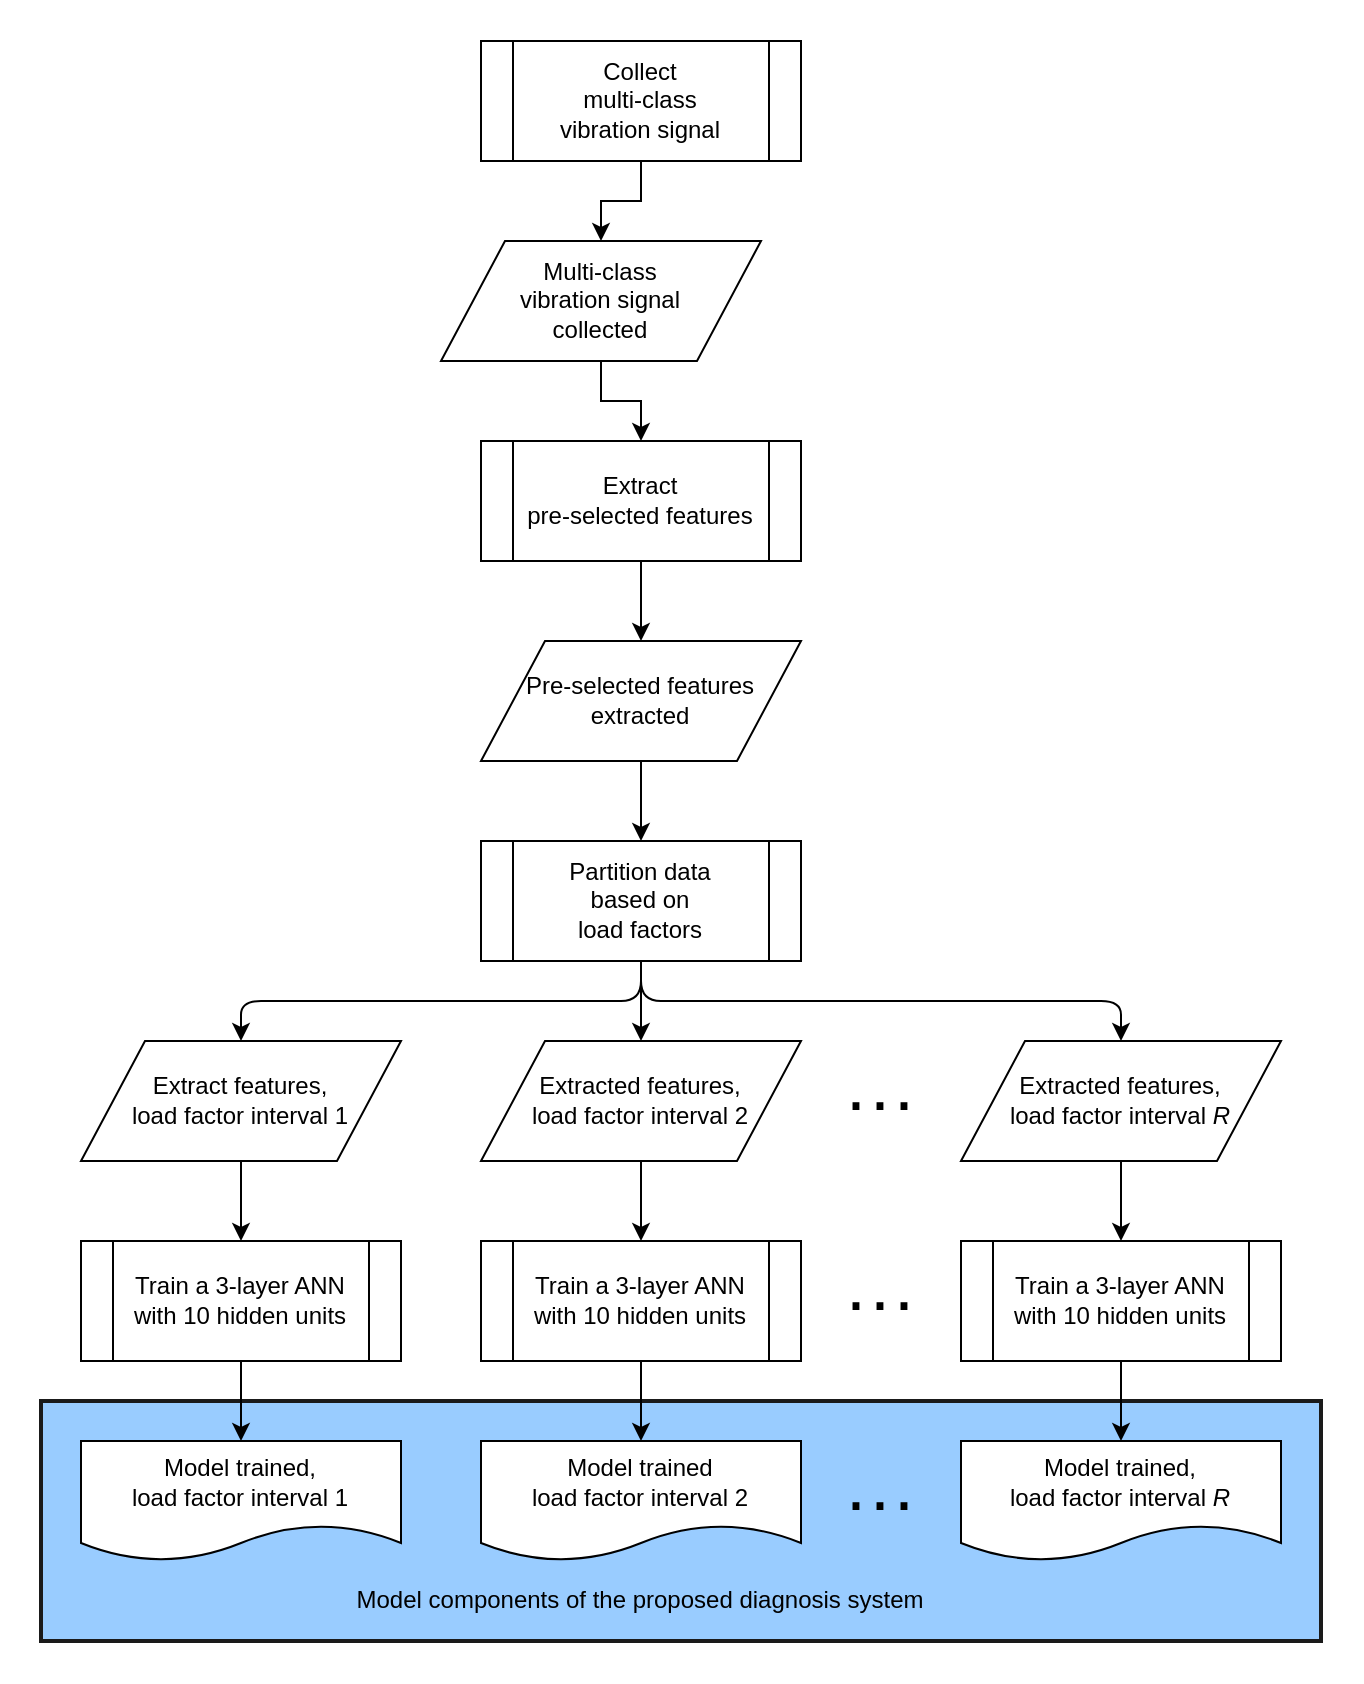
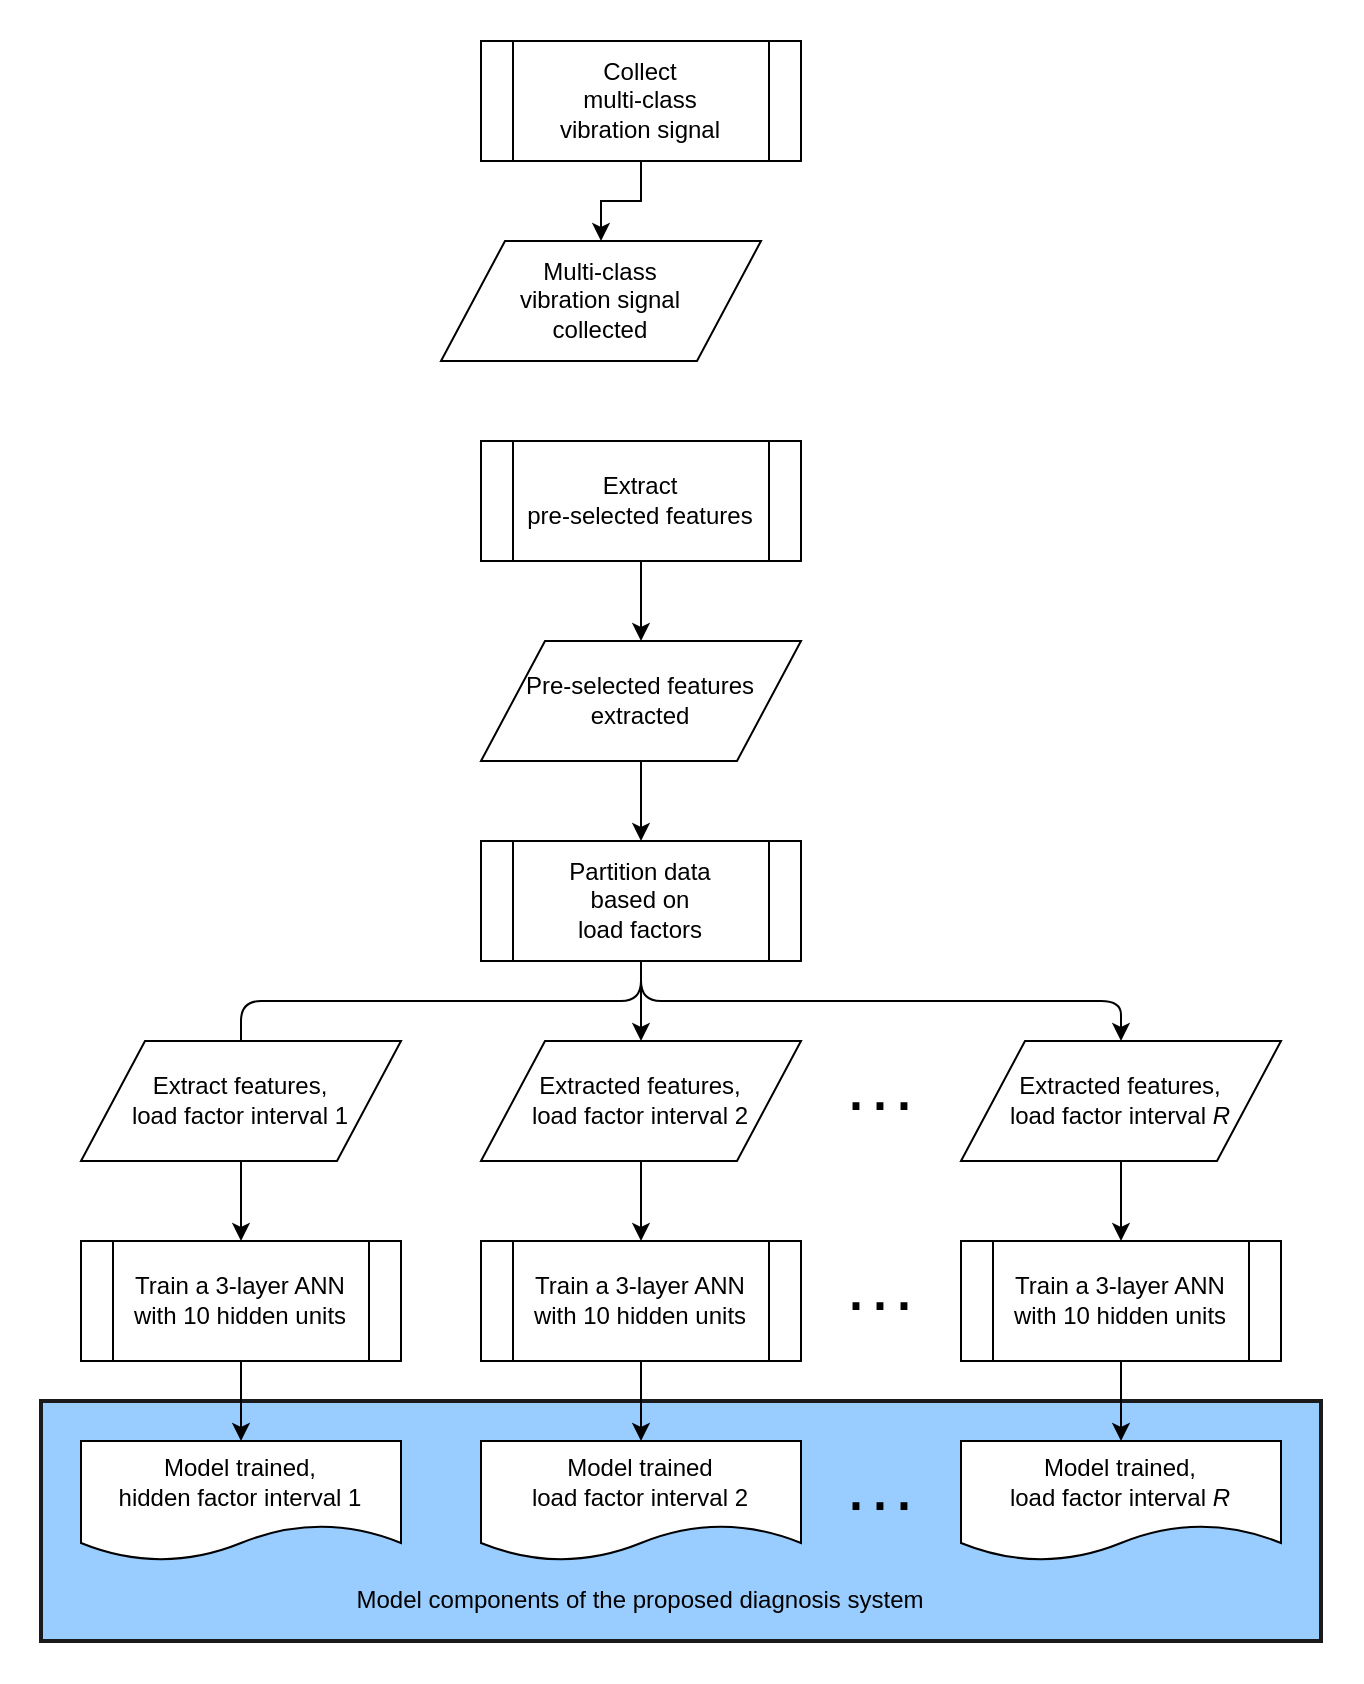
edge "Multi-class vibration signal collected" -> "Extract pre-selected features": removed
edge "Partition data based on load factors" -> "Extract features, load factor interval 1": arrowhead classic -> none
node "Model trained, load factor interval 1": label "Model trained, load factor interval 1" -> "Model trained, hidden factor interval 1"
